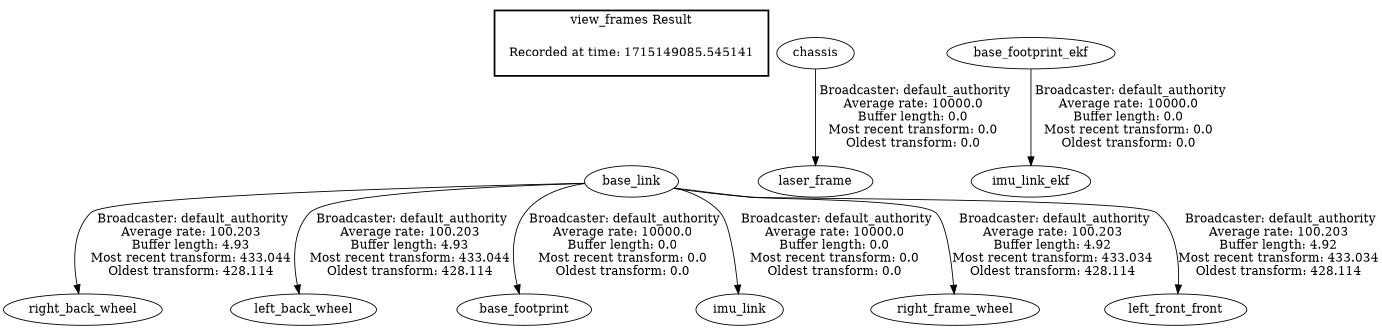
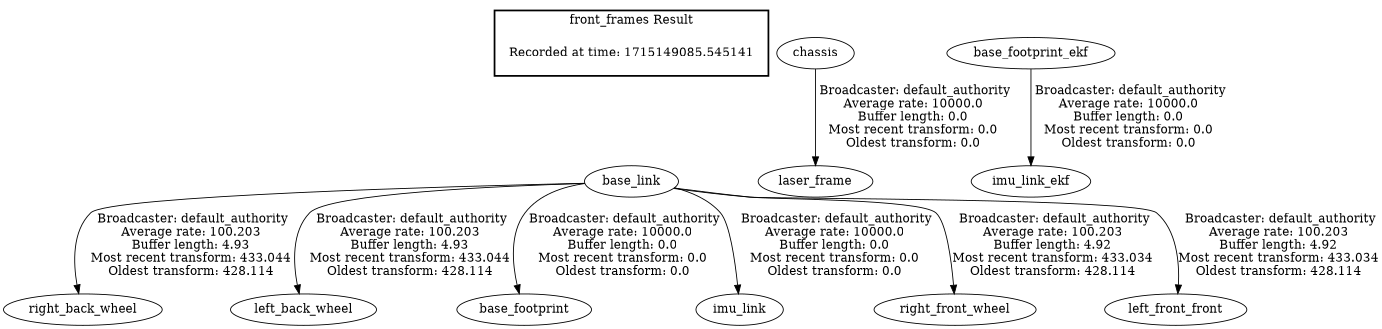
cluster "view_frames Result": label "view_frames Result" -> "front_frames Result"
node "right_frame_wheel": label "right_frame_wheel" -> "right_front_wheel"
